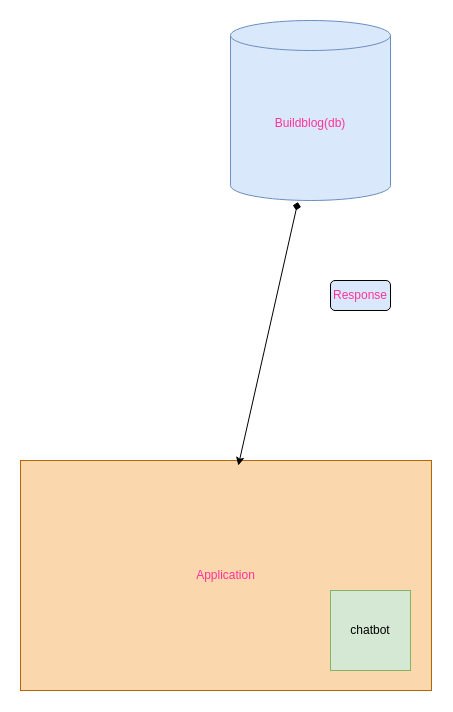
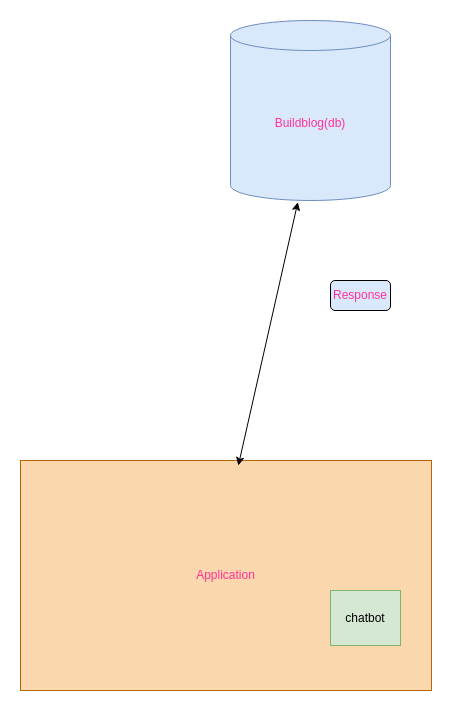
edge "Buildblog(db)" -- "Application": arrowhead diamond -> classic
node "chatbot": size 80x80 -> 70x55
